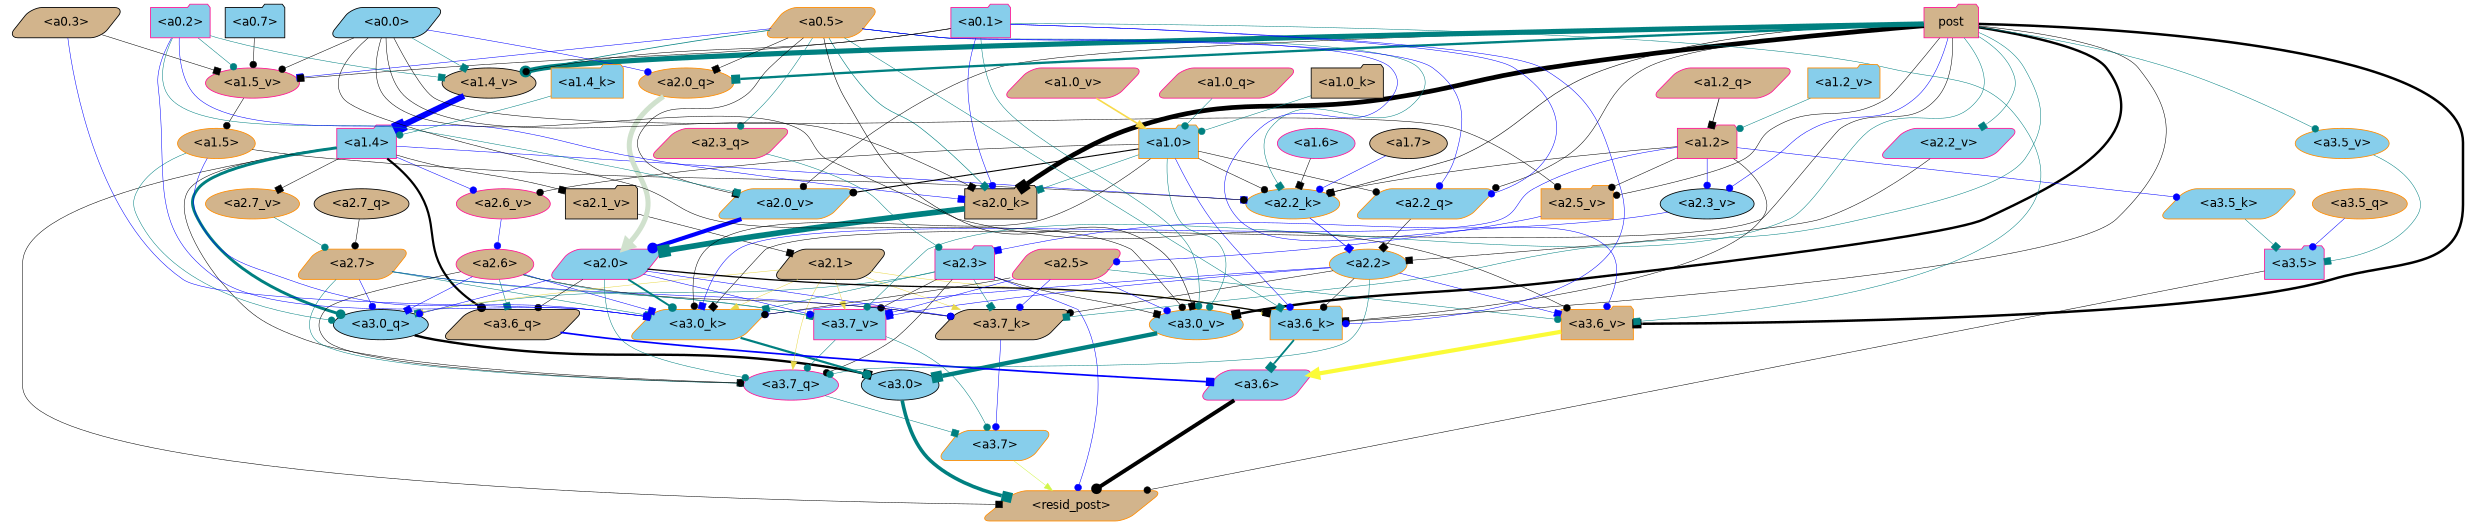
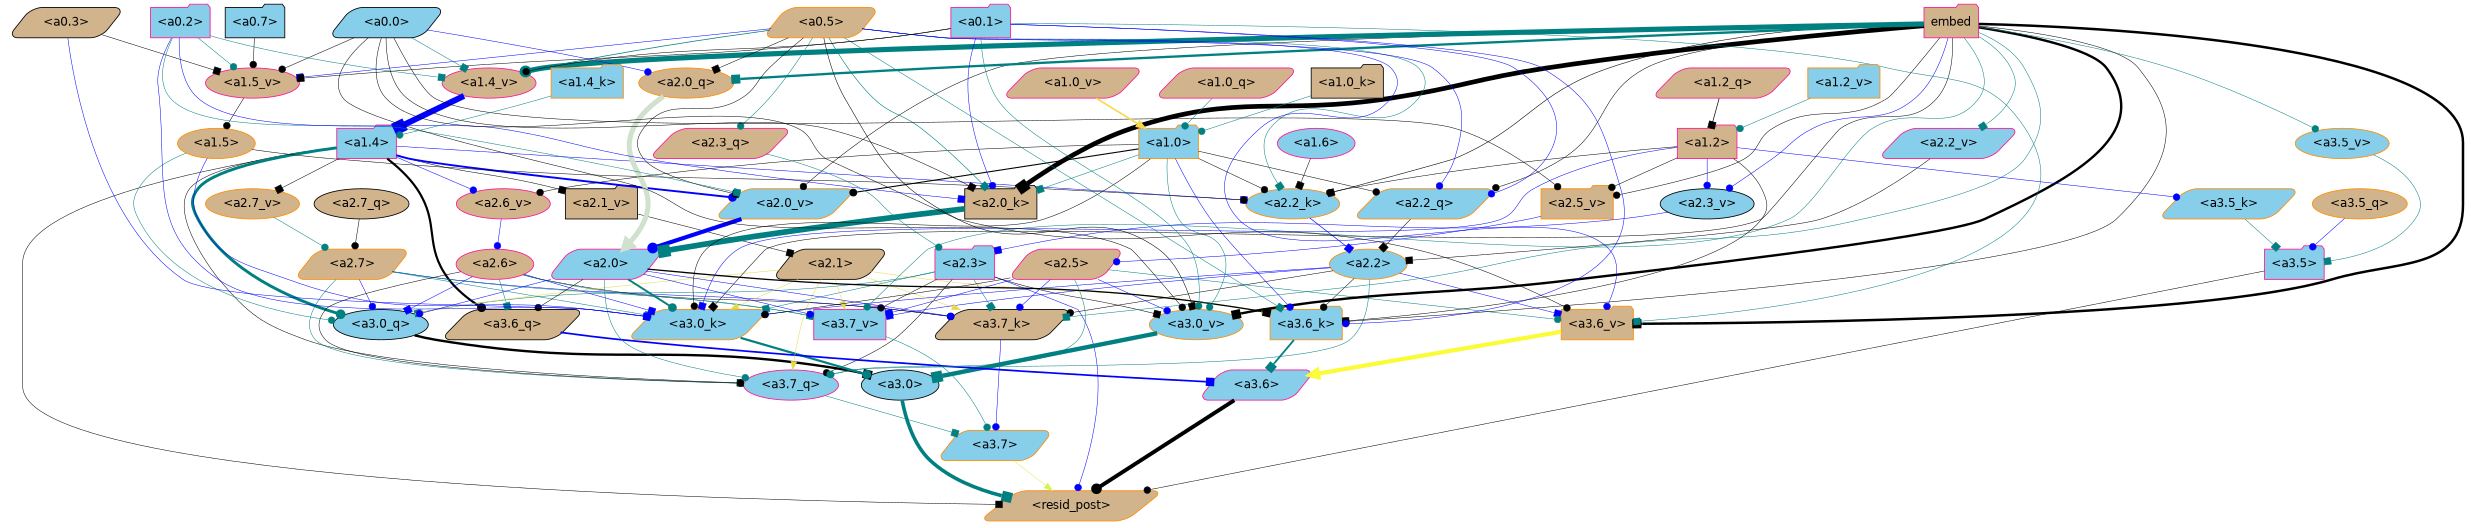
node "post": label "post" -> "embed"
node "<a1.4_v>": color black -> deeppink
node "<a1.7>": removed
edge "<a1.4>" -> "<a2.0_v>": added
edge "<a3.7_v>" -> "<a3.7_q>": now "<a2.5>" -> "<a3.7_q>"
